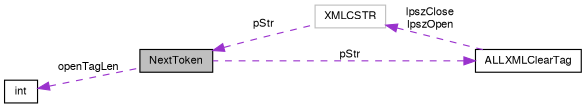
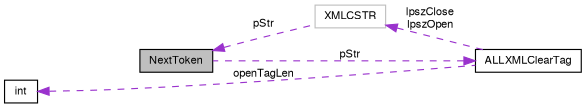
edge "NextToken" -> "int": now "ALLXMLClearTag" -> "int"
